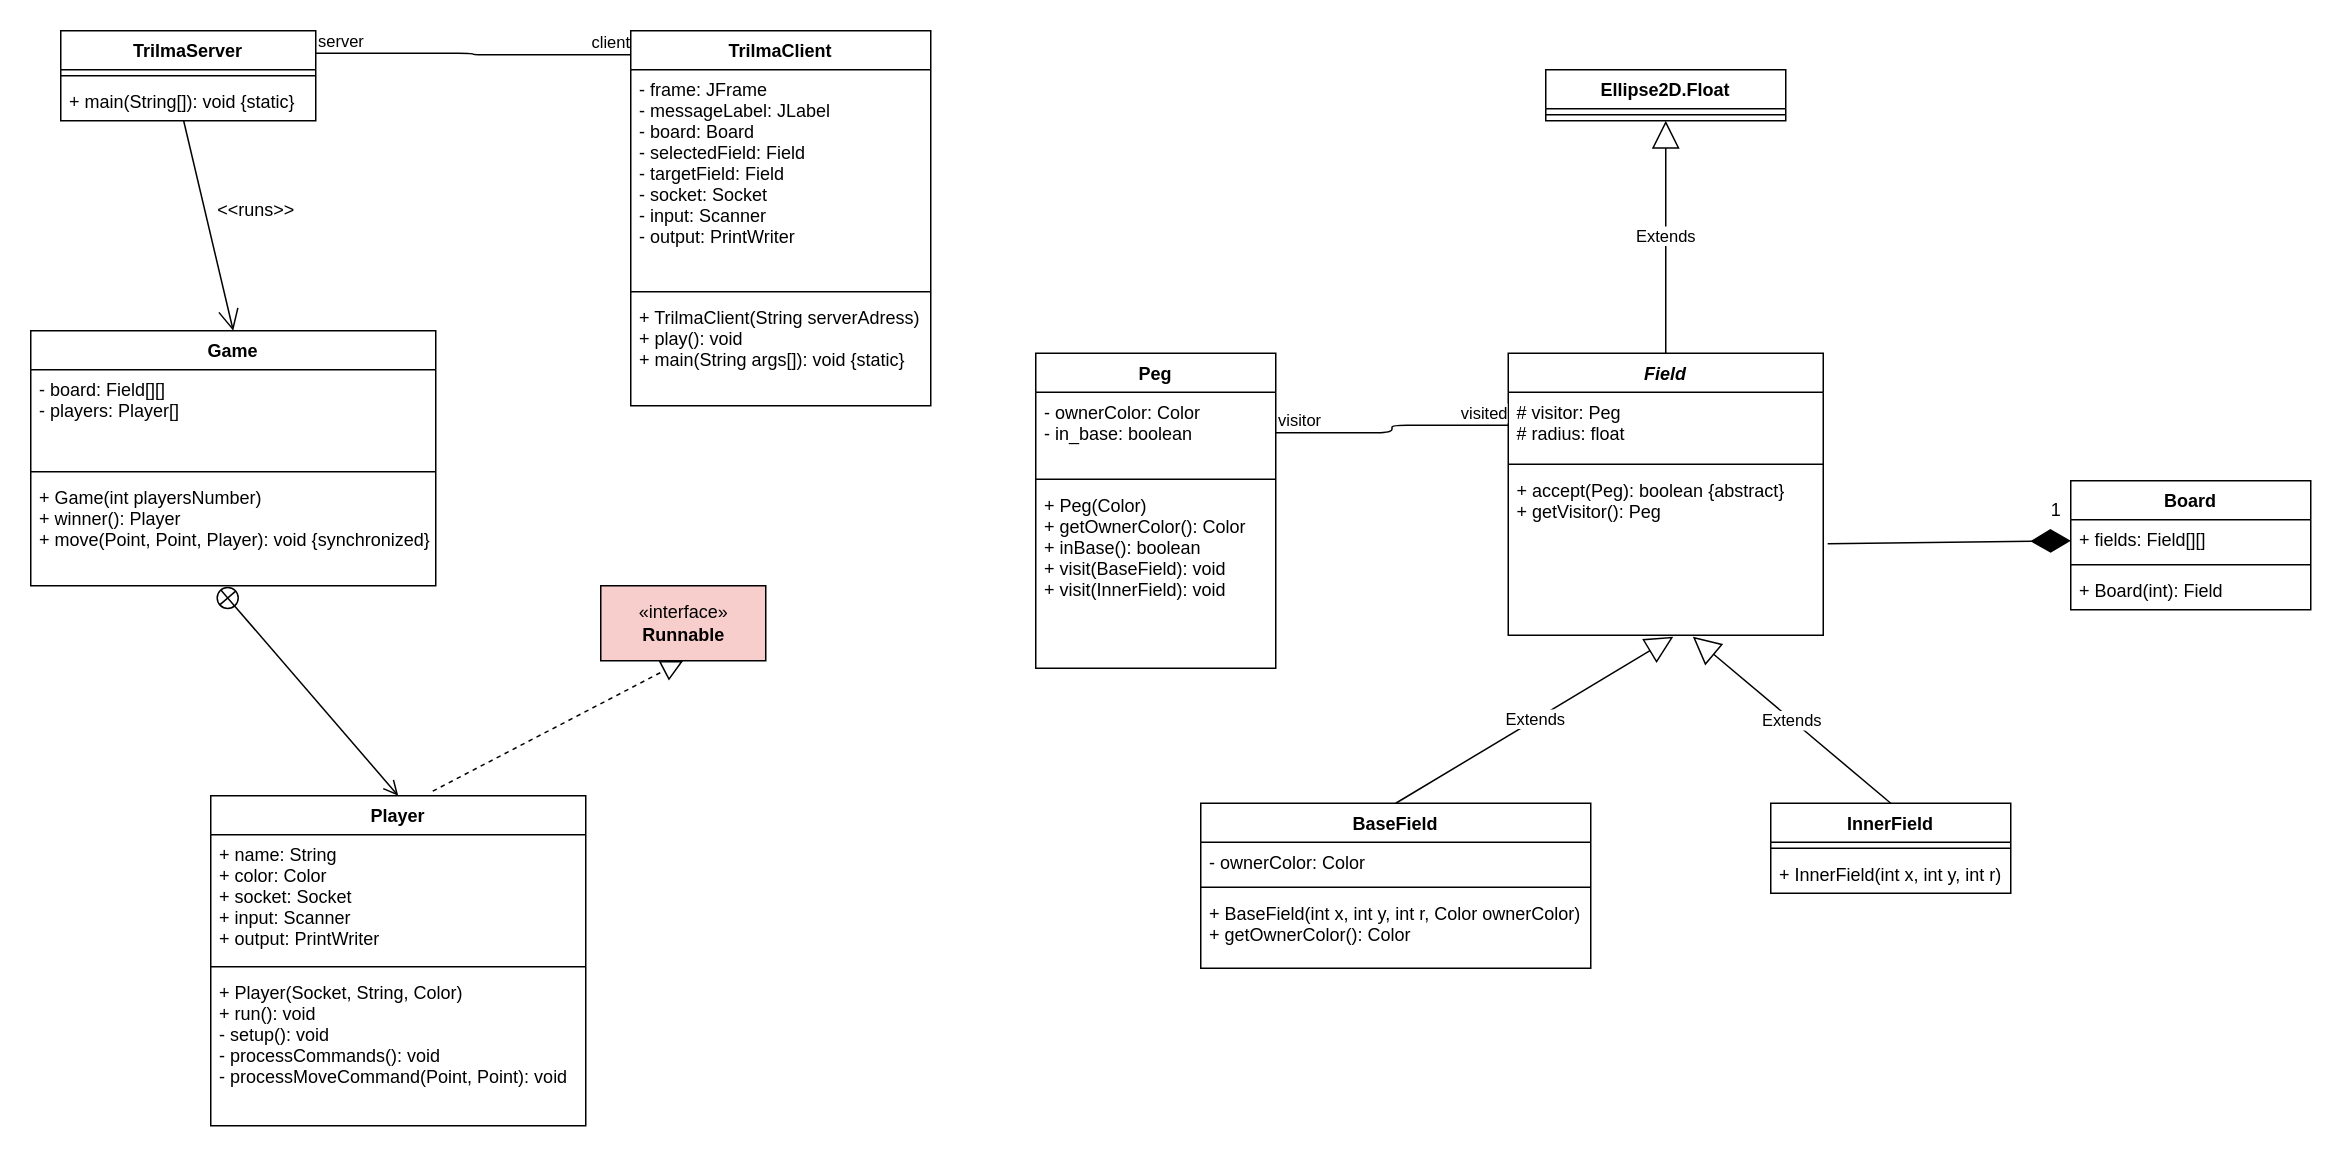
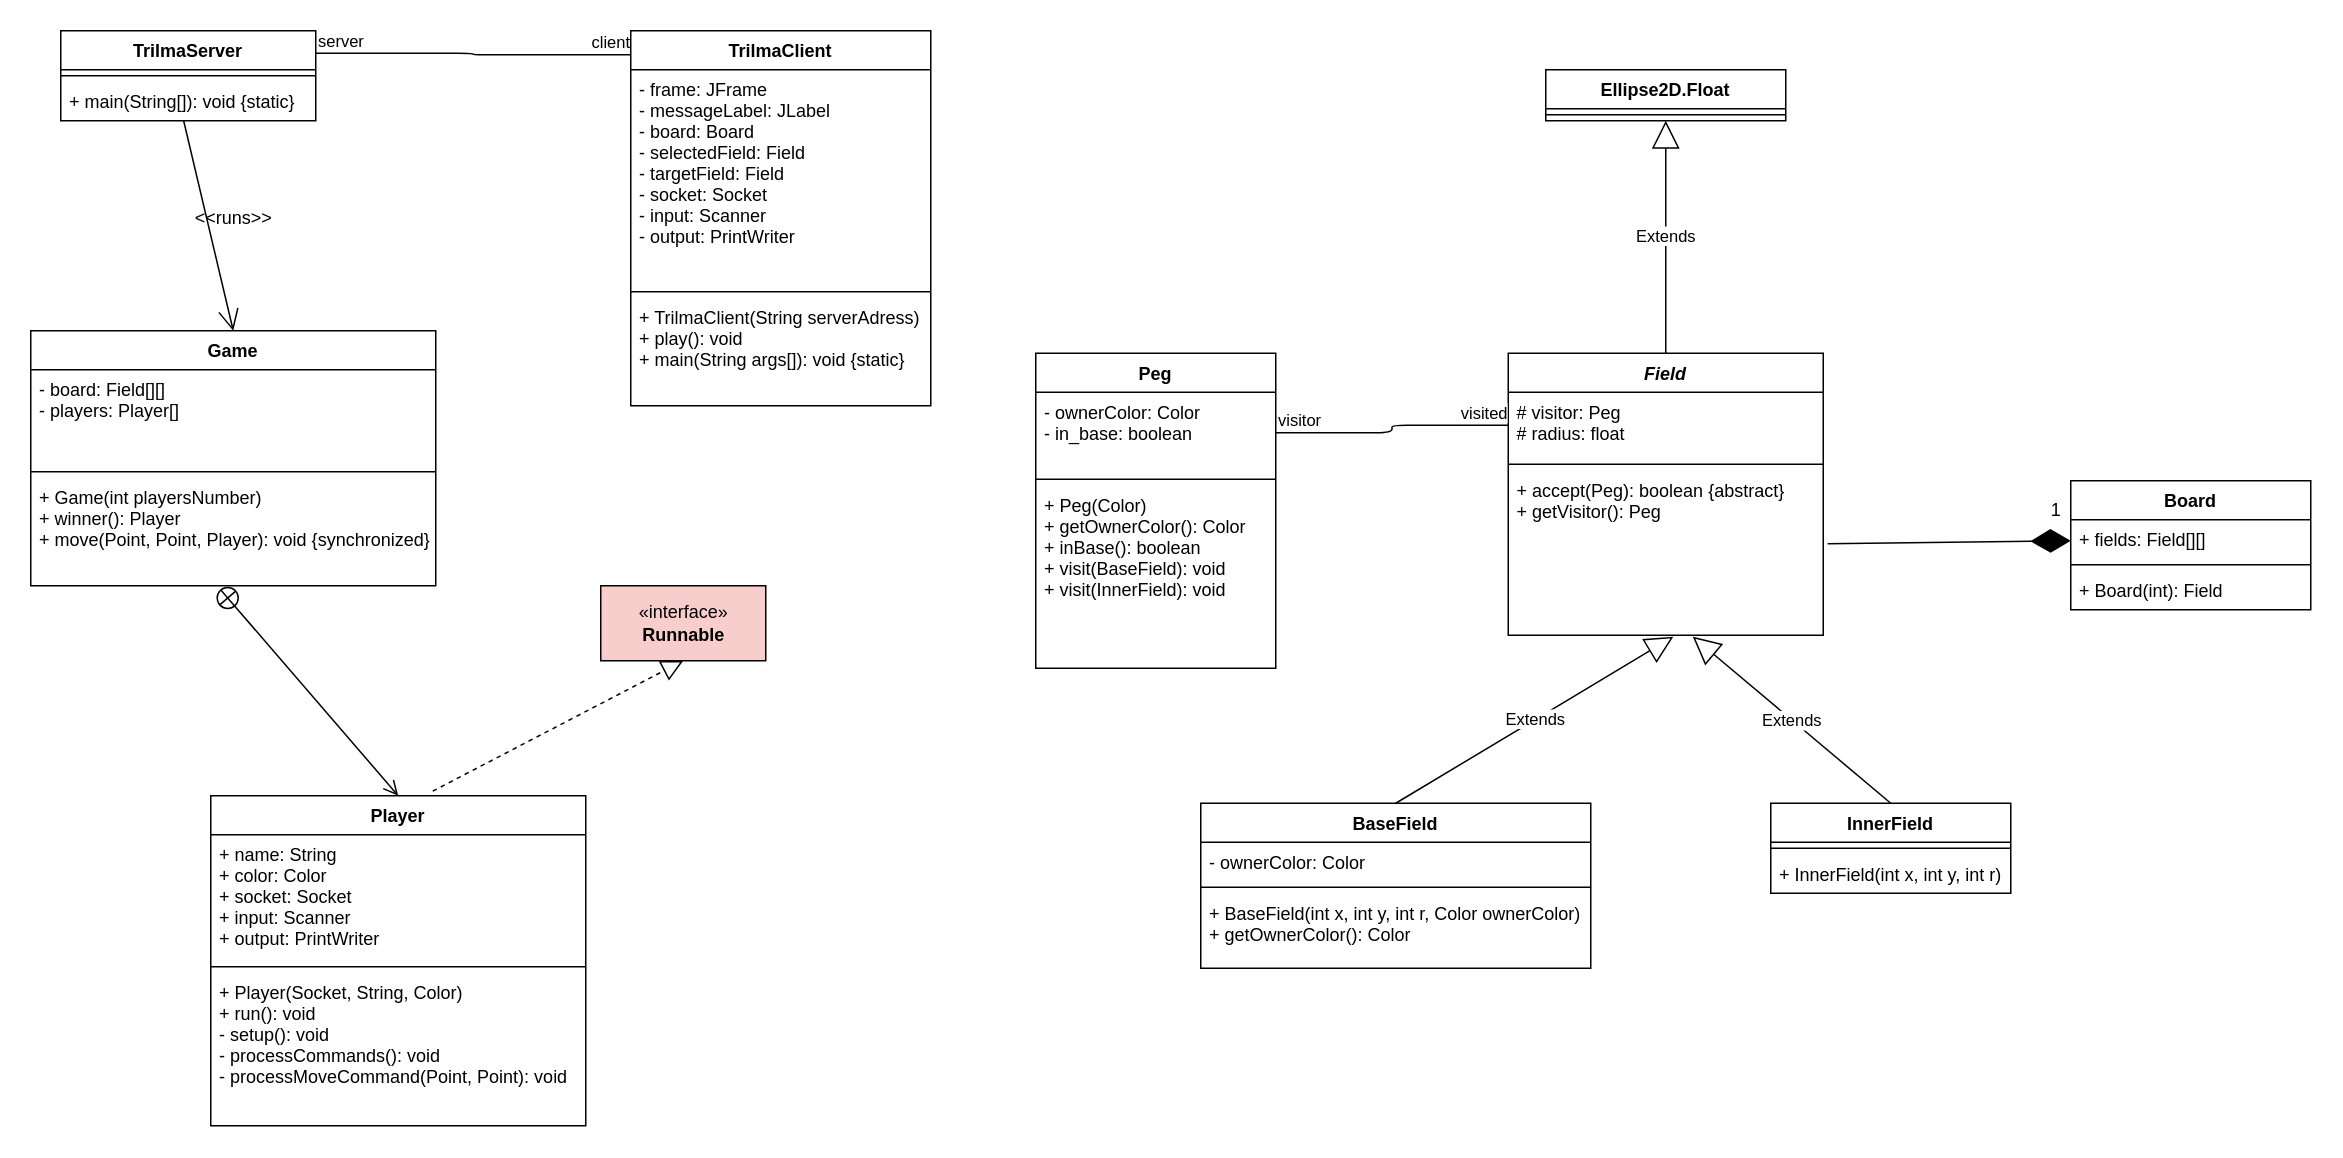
node "<<runs>>": moved (256, 211) -> (233, 218)
